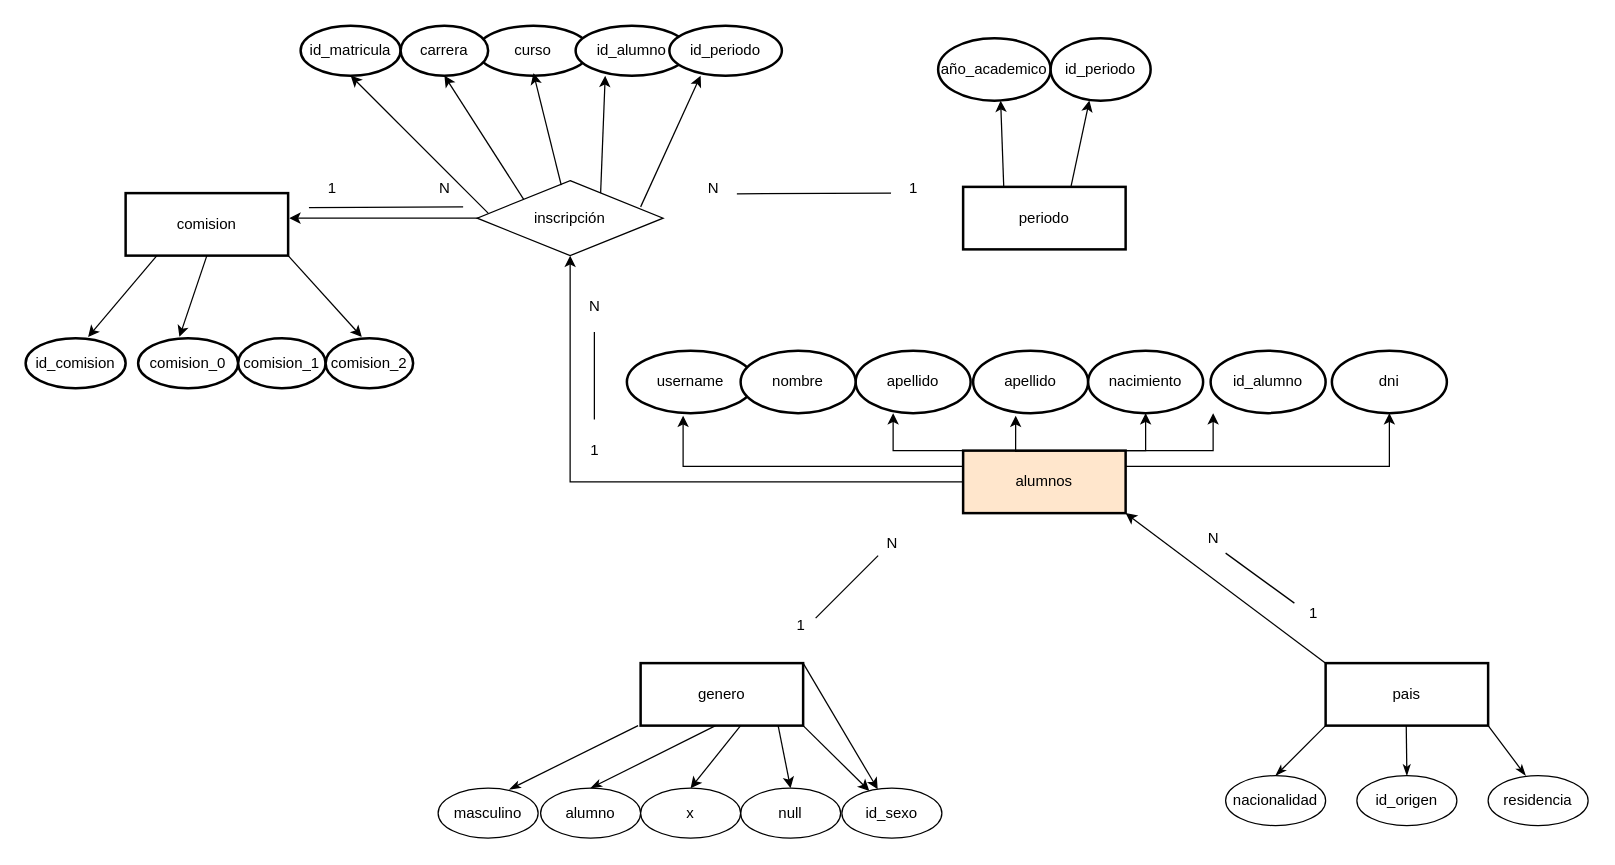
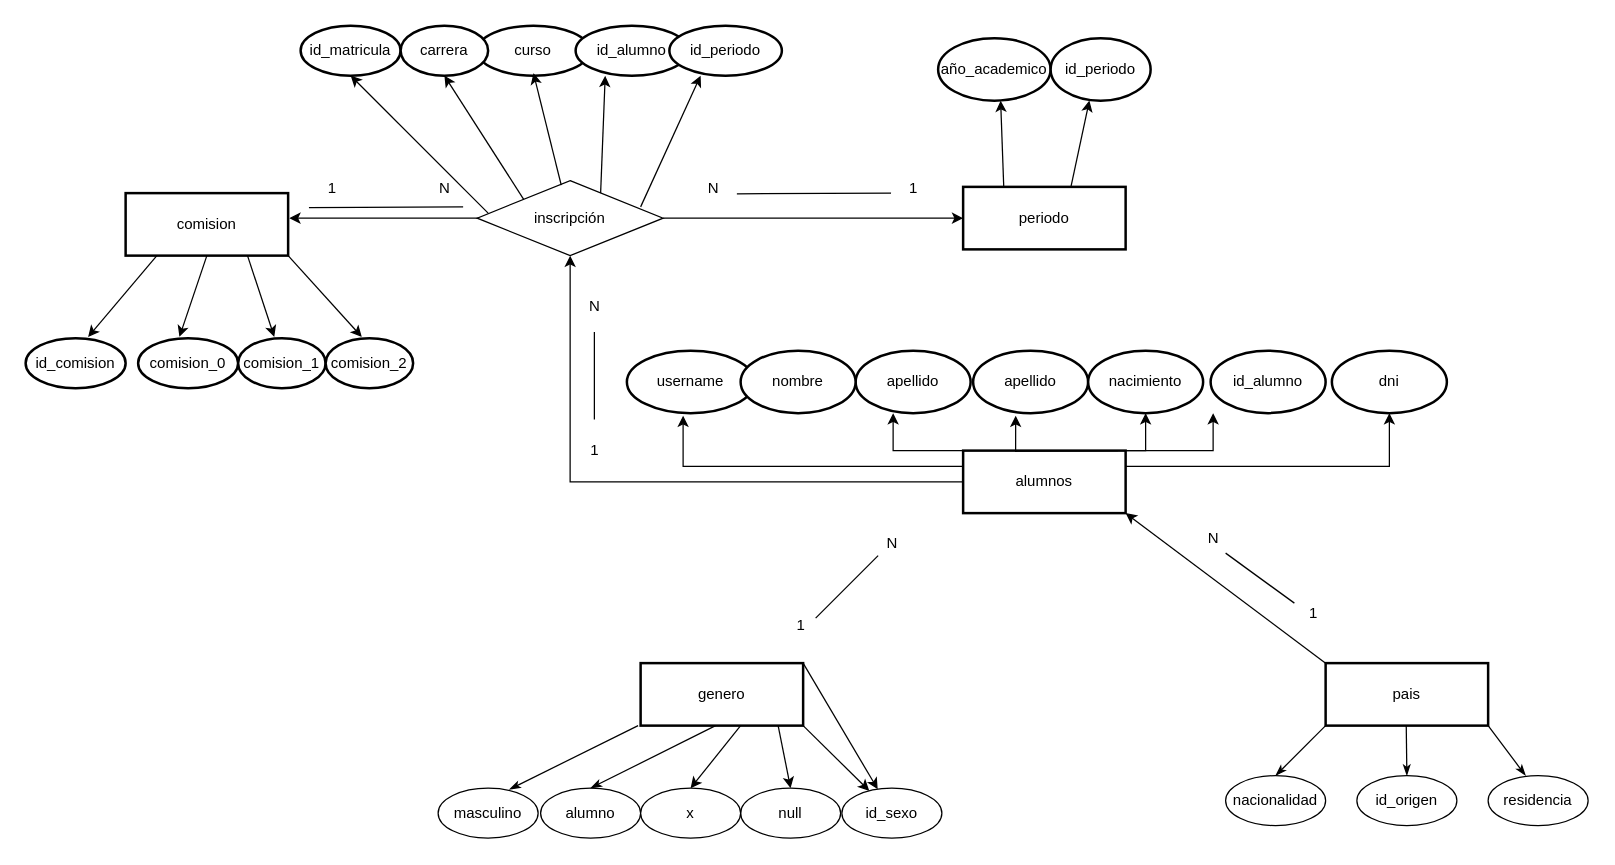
edge "inscripción" -> "periodo": added
edge "comision" -> "comision_1": added
node "alumnos": fillcolor #ffe6cc -> #ffffff
